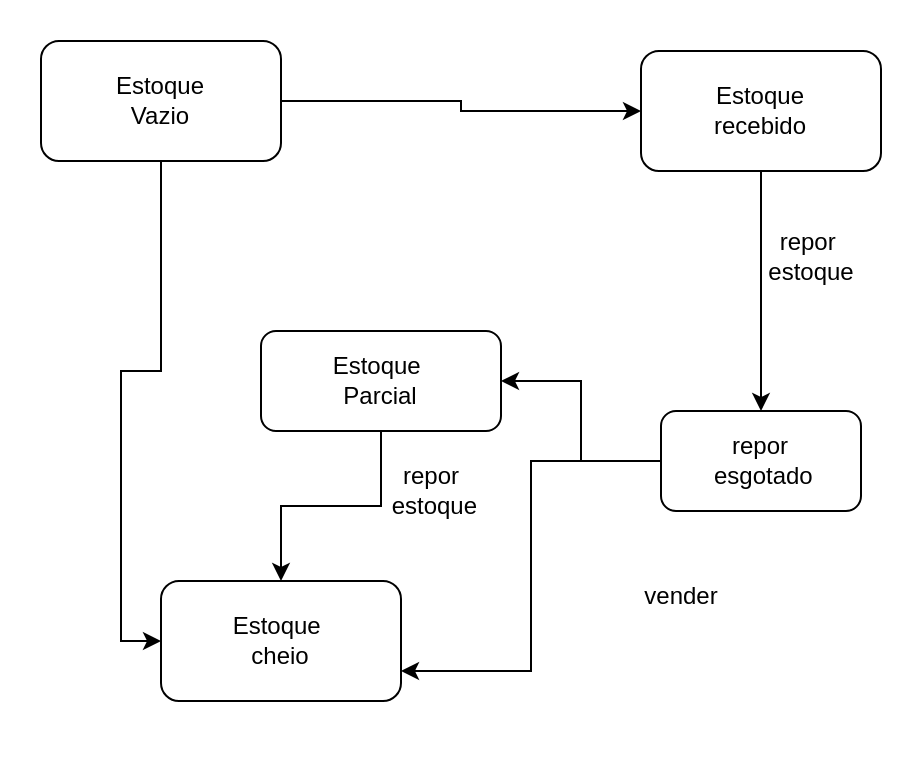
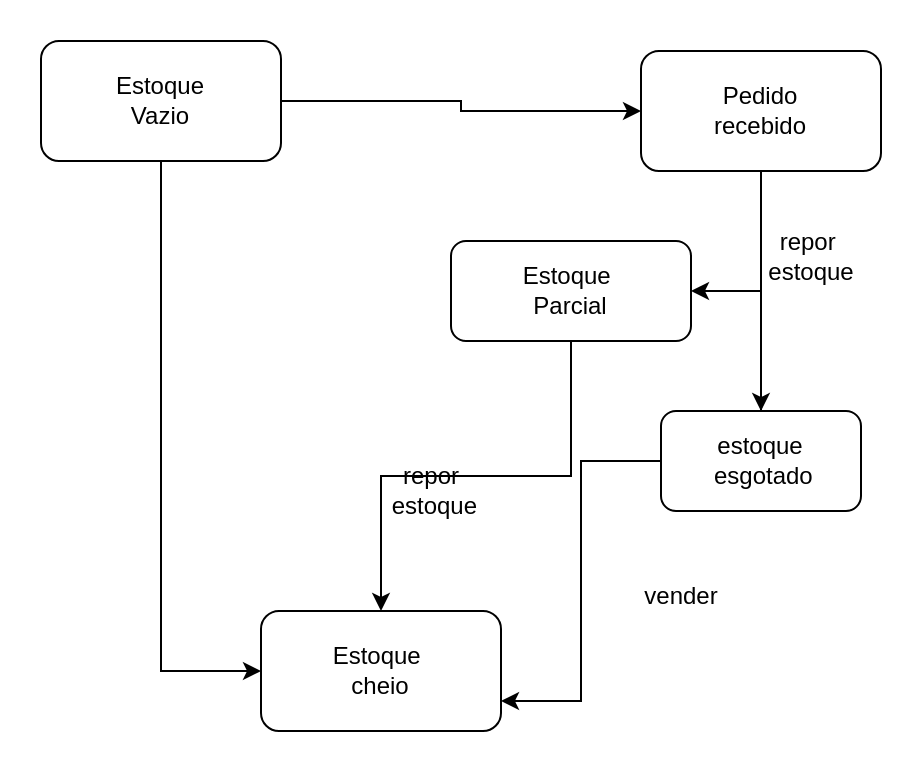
node "Estoque recebido": label "Estoque recebido" -> "Pedido recebido"
node "Estoque Parcial": moved (381, 381) -> (571, 291)
node "repor esgotado": label "repor esgotado" -> "estoque esgotado"
node "Estoque cheio": moved (281, 641) -> (381, 671)
